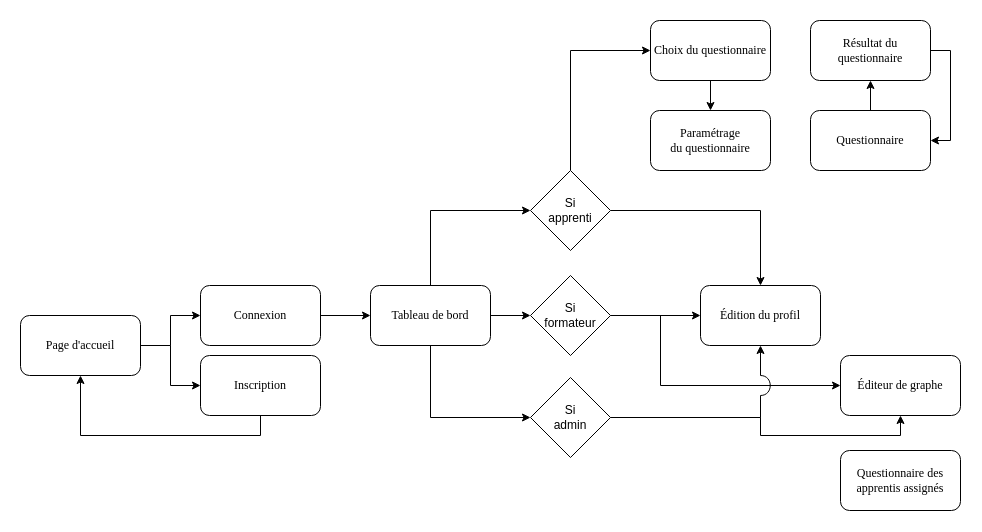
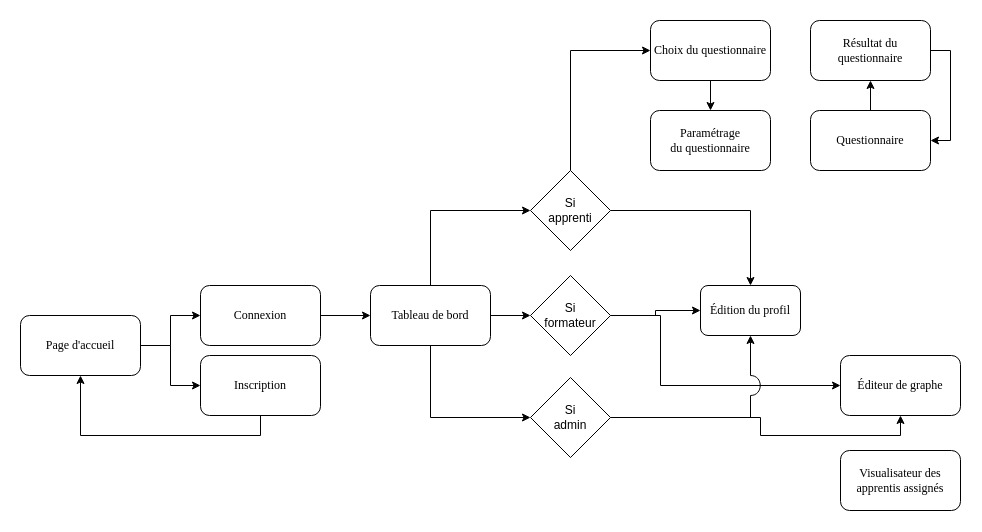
node "Édition du profil": size 120x60 -> 100x50
node "Questionnaire des apprentis assignés": label "Questionnaire des apprentis assignés" -> "Visualisateur des apprentis assignés"
